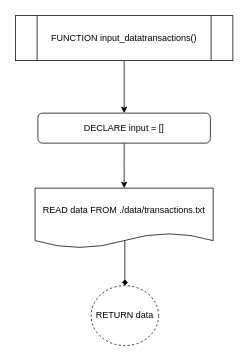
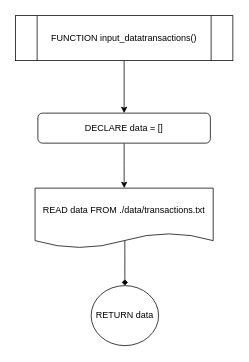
node "DECLARE input = []": label "DECLARE input = []" -> "DECLARE data = []"
node "RETURN data": style dashed -> solid
